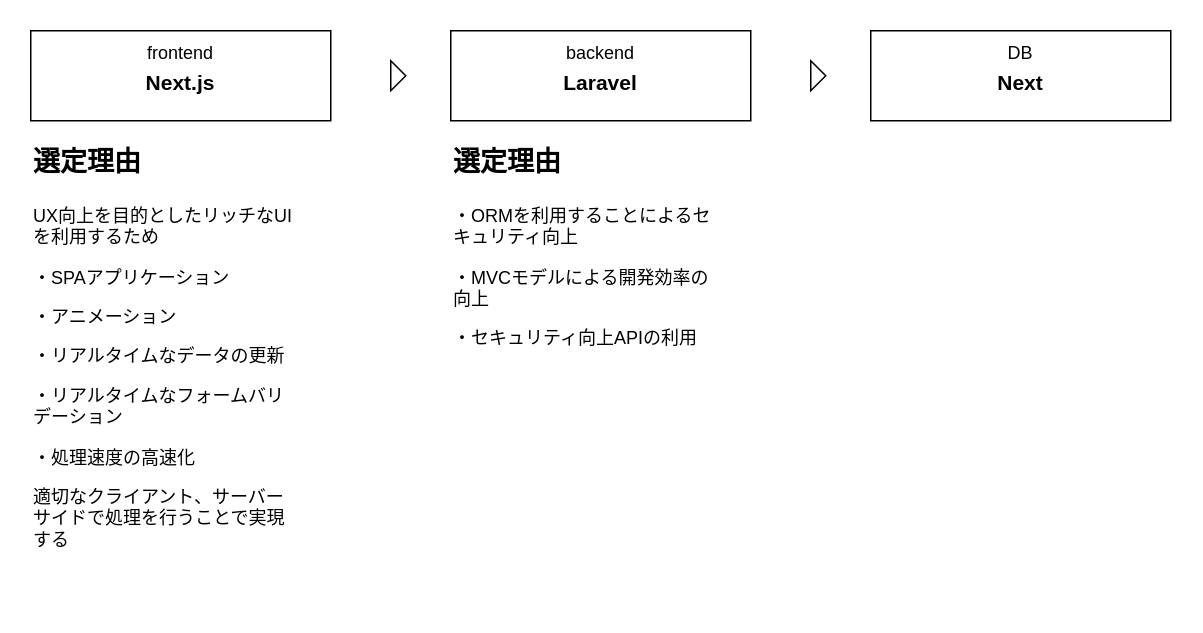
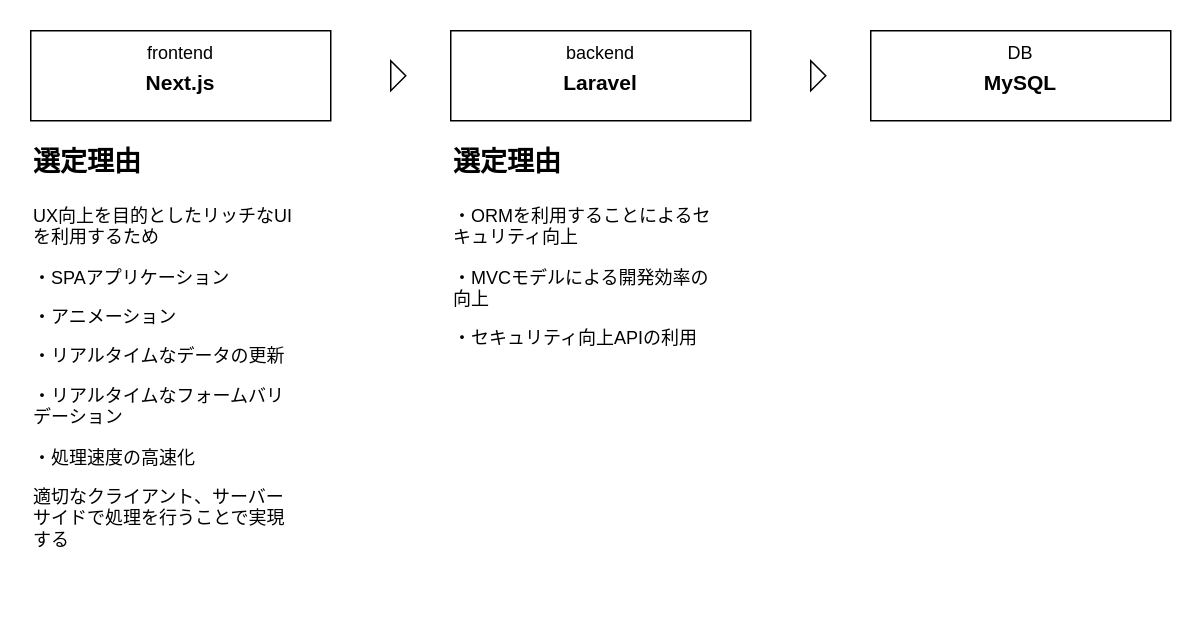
node "Next": label "Next" -> "MySQL"
